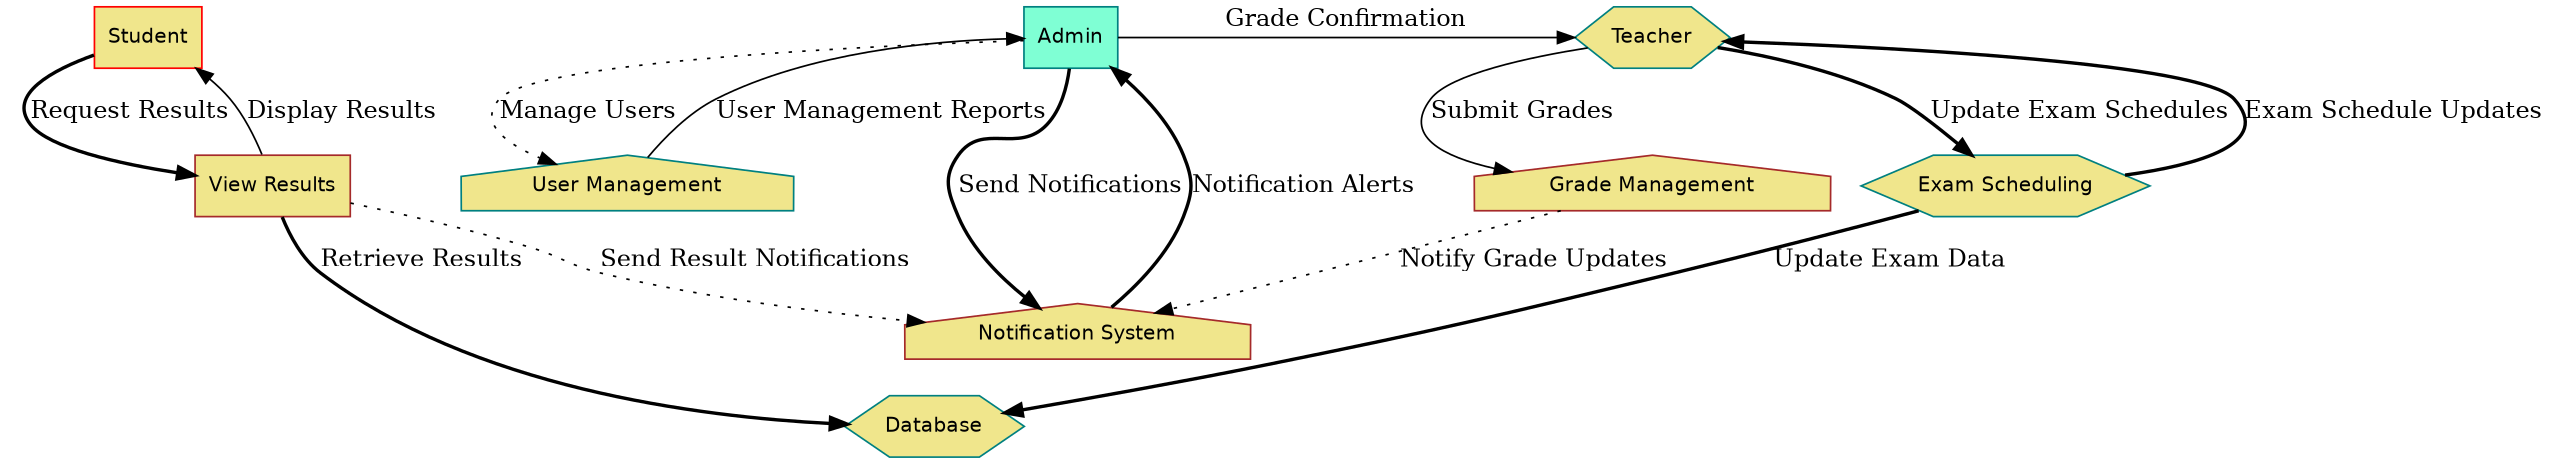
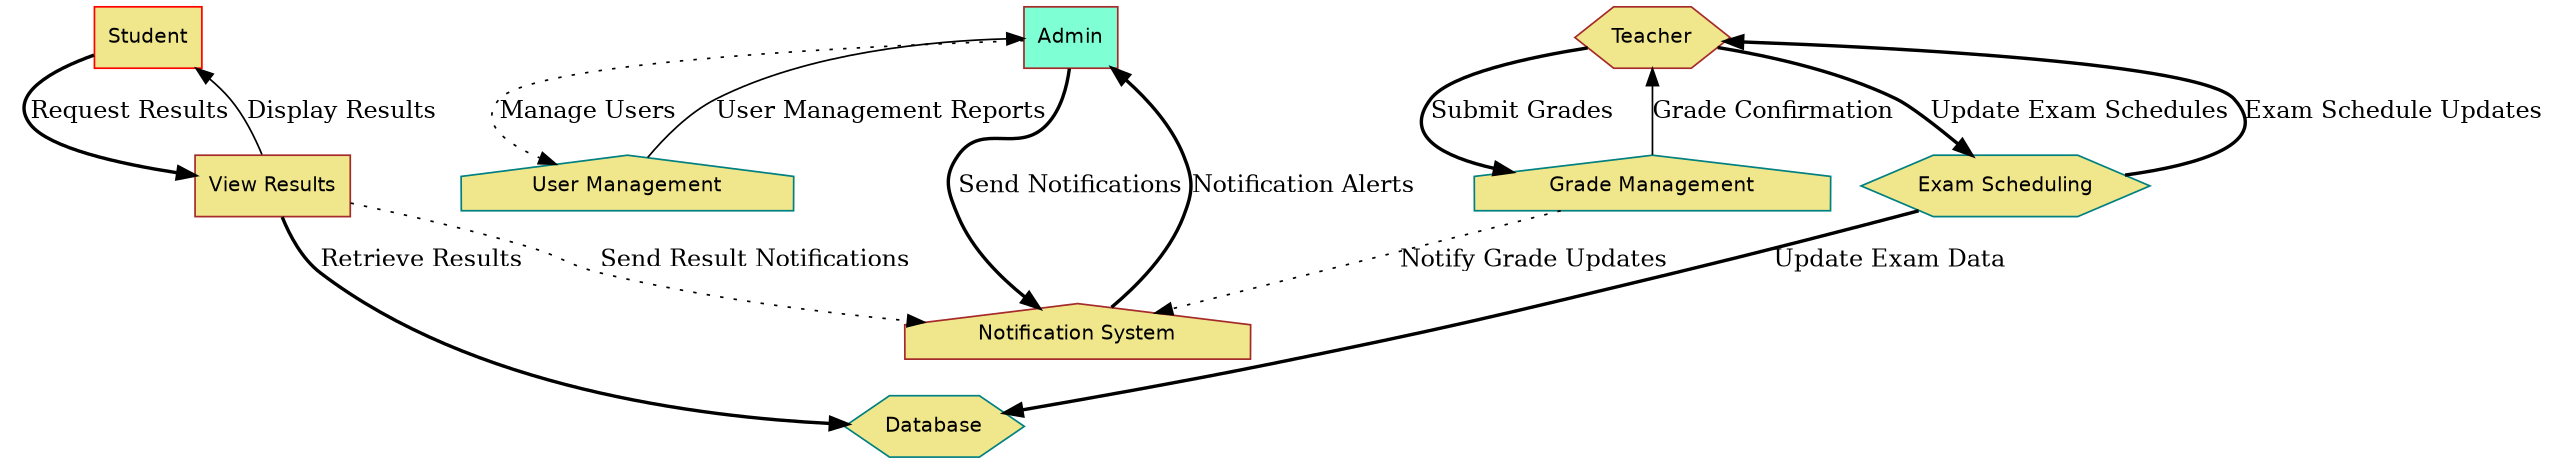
node "Admin": color teal -> brown
edge "Admin" -> "Teacher": now "Grade Management" -> "Teacher"
node "Teacher": color teal -> brown
edge "Teacher" -> "Grade Management": style solid -> bold
node "Grade Management": color brown -> teal
